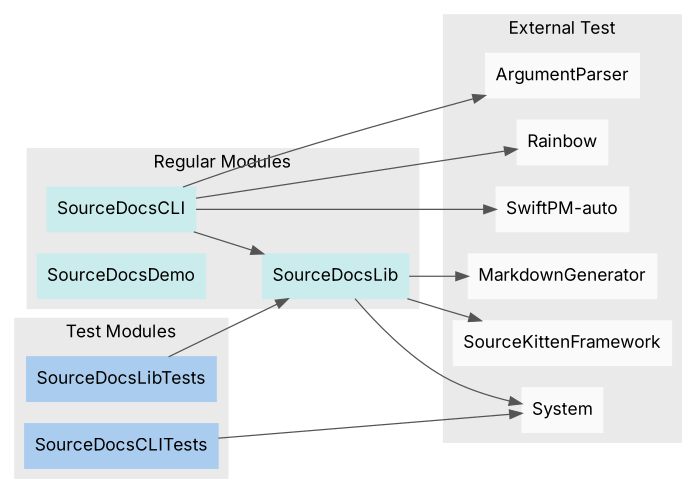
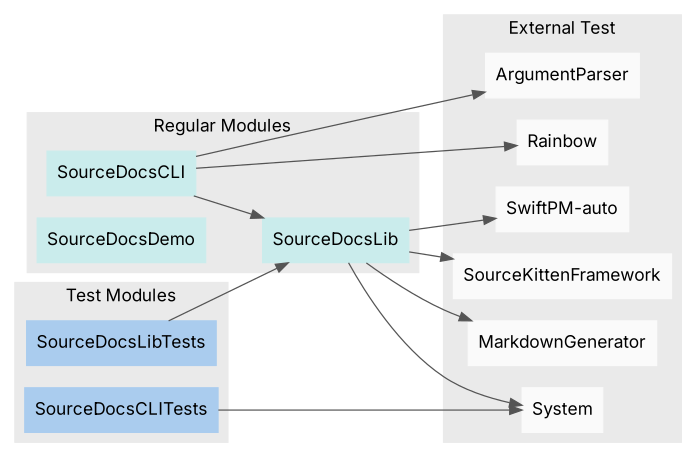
edge "SourceDocsCLI" -> "SwiftPM-auto": now "SourceDocsLib" -> "SwiftPM-auto"
